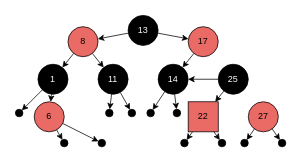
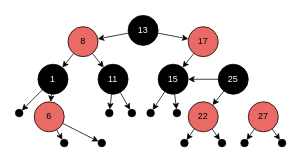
node "14": label "14" -> "15"
node "22": shape rectangle -> ellipse
